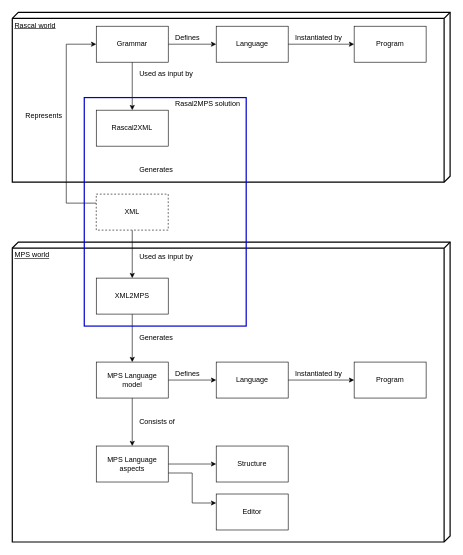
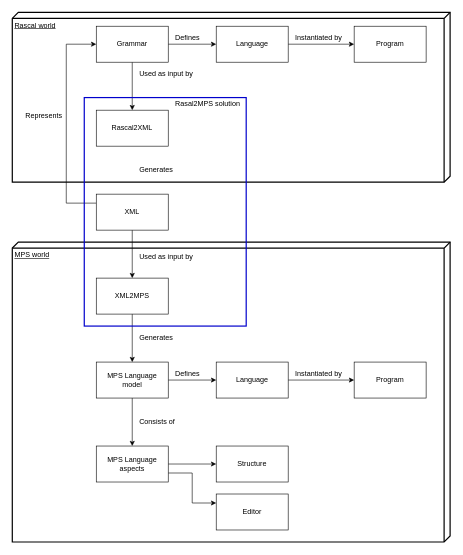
node "XML": style dashed -> solid
